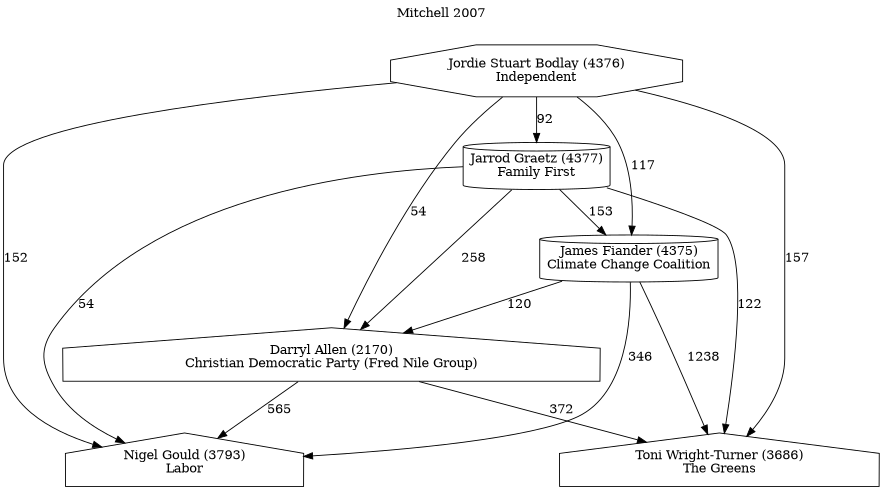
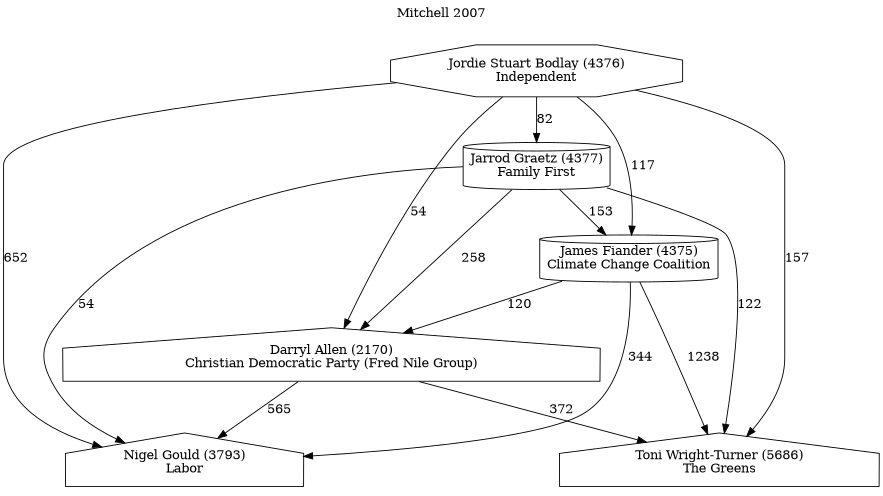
edge "Jordie Stuart Bodlay (4376) Independent" -> "Jarrod Graetz (4377) Family First": label "92" -> "82"
edge "Jordie Stuart Bodlay (4376) Independent" -> "Nigel Gould (3793) Labor": label "152" -> "652"
edge "James Fiander (4375) Climate Change Coalition" -> "Nigel Gould (3793) Labor": label "346" -> "344"
node "Toni Wright-Turner (3686) The Greens": label "Toni Wright-Turner (3686) The Greens" -> "Toni Wright-Turner (5686) The Greens"
